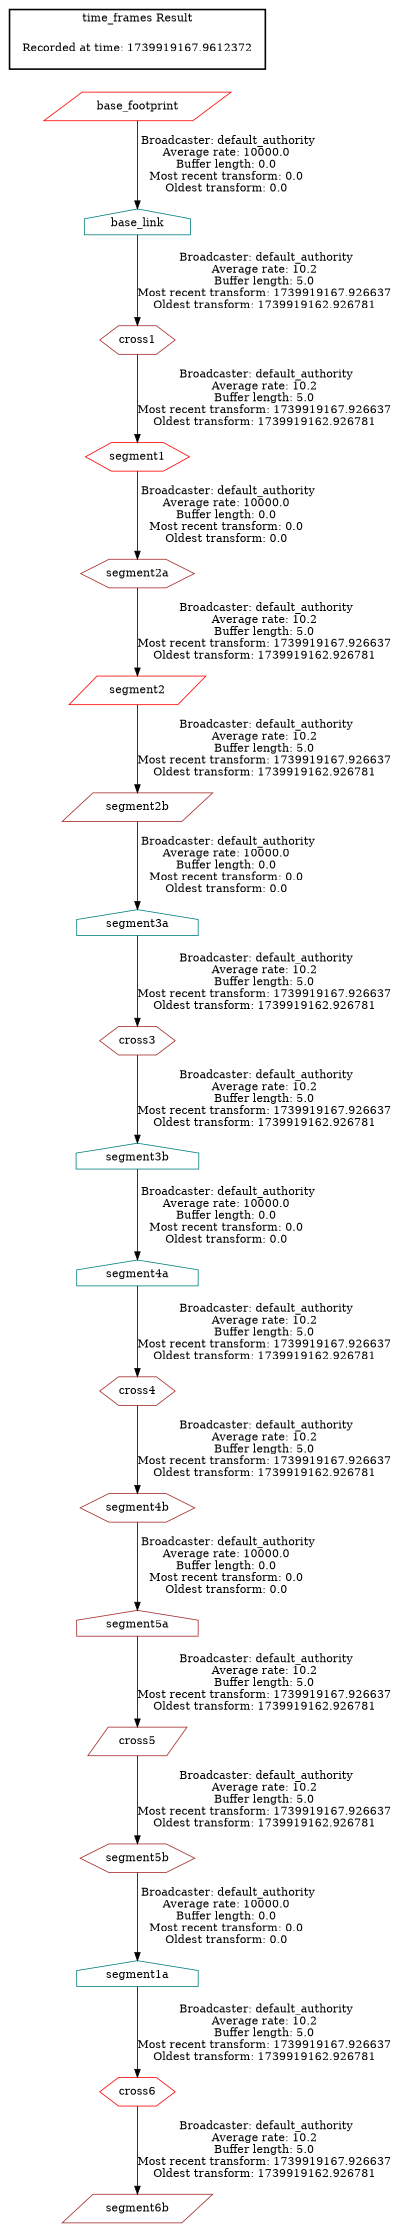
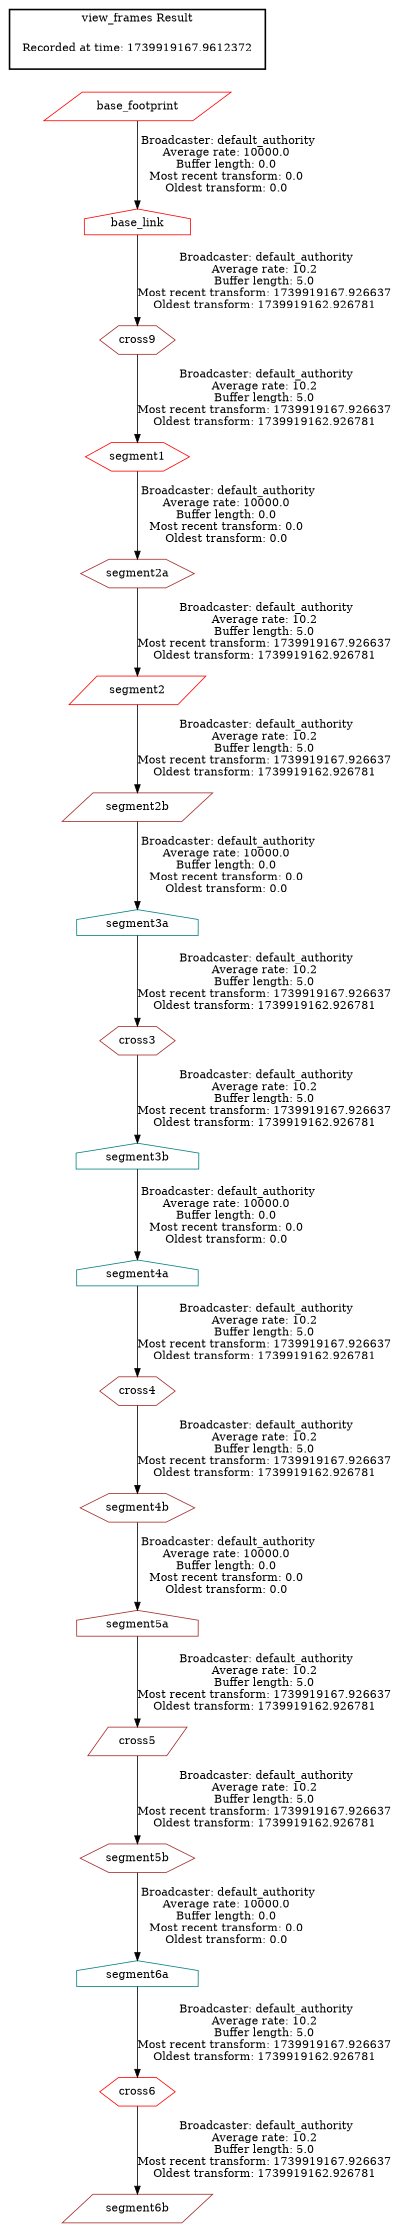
cluster "time_frames Result": label "time_frames Result" -> "view_frames Result"
node "base_link": color teal -> red
node "cross1": label "cross1" -> "cross9"
node "segment1a": label "segment1a" -> "segment6a"
